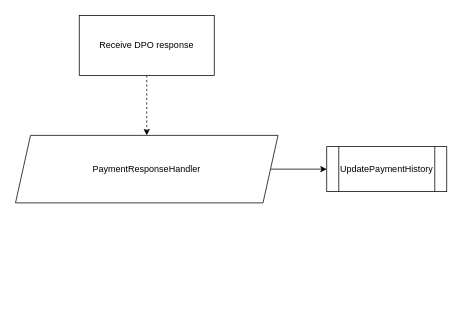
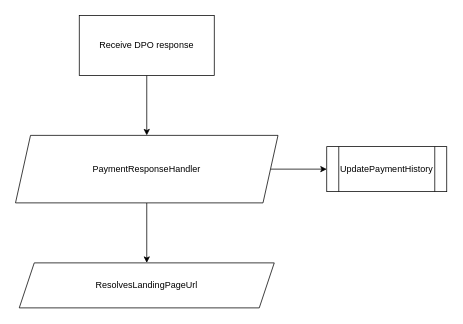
edge "Receive DPO response" -> "PaymentResponseHandler": style dashed -> solid
edge "PaymentResponseHandler" -> "ResolvesLandingPageUrl": added
node "ResolvesLandingPageUrl": added
